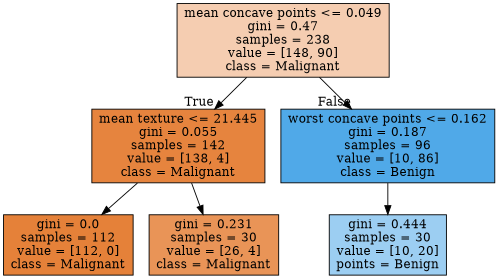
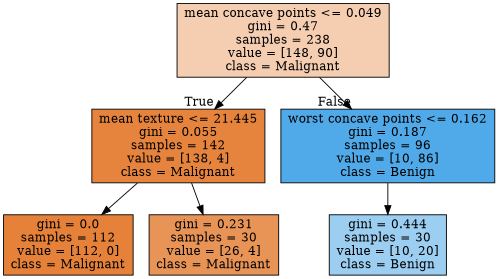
node "gini = 0.444 samples = 30 value = [10, 20] points = Benign": label "gini = 0.444 samples = 30 value = [10, 20] points = Benign" -> "gini = 0.444 samples = 30 value = [10, 20] class = Benign"
